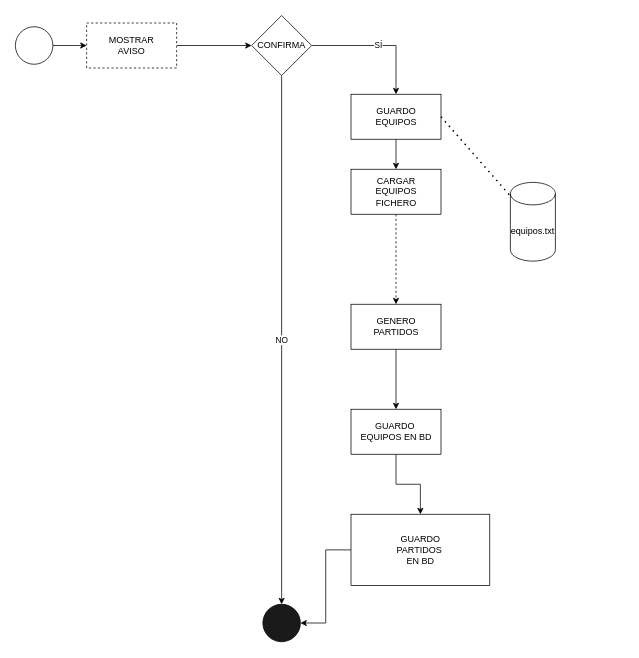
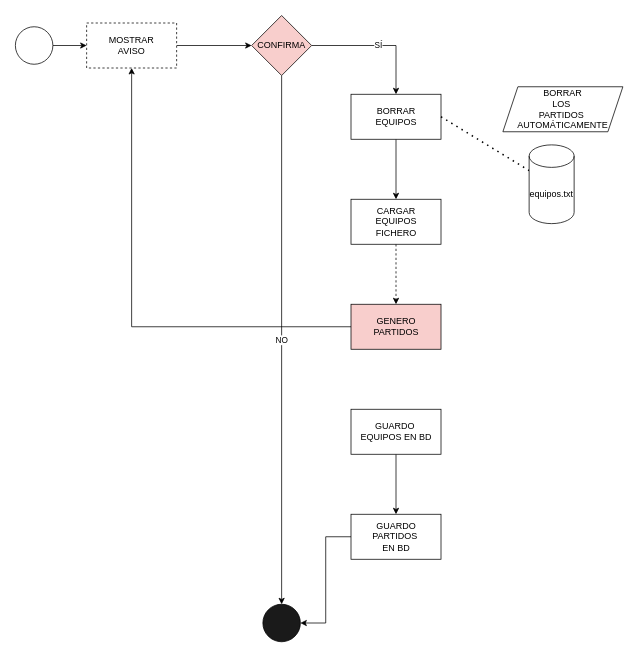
node "CONFIRMA": fillcolor #ffffff -> #f8cecc
node "BORRAR LOS PARTIDOS AUTOMÁTICAMENTE": added
node "GUARDO EQUIPOS": label "GUARDO EQUIPOS" -> "BORRAR EQUIPOS"
node "CARGAR EQUIPOS FICHERO": moved (396, 192) -> (396, 222)
node "equipos.txt": moved (533, 222) -> (552, 184)
node "GENERO PARTIDOS": fillcolor #ffffff -> #f8cecc
edge "GENERO PARTIDOS" -> "GUARDO EQUIPOS EN BD": now "GENERO PARTIDOS" -> "MOSTRAR AVISO"
node "GUARDO PARTIDOS EN BD": size 139x71 -> 90x45
